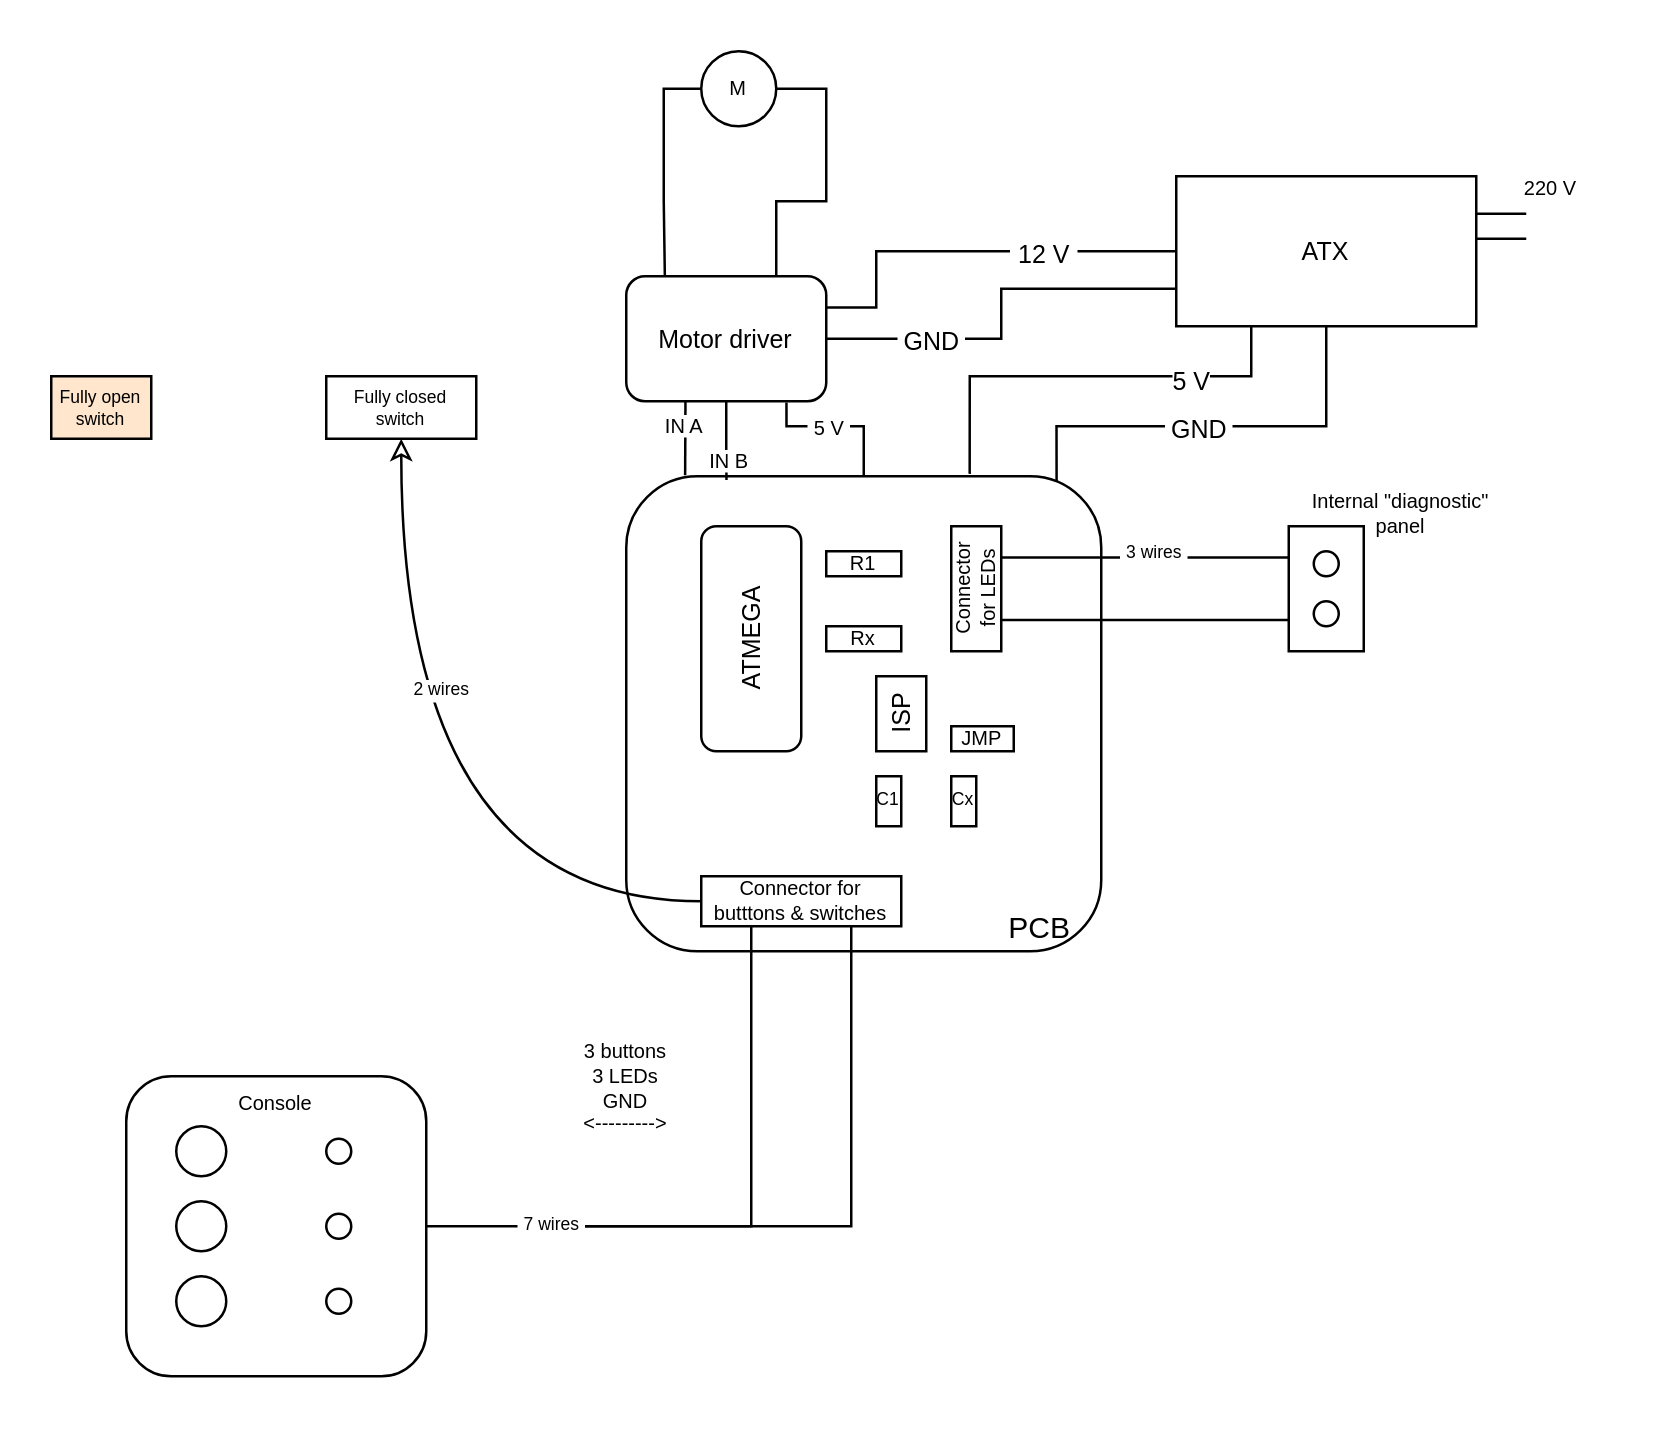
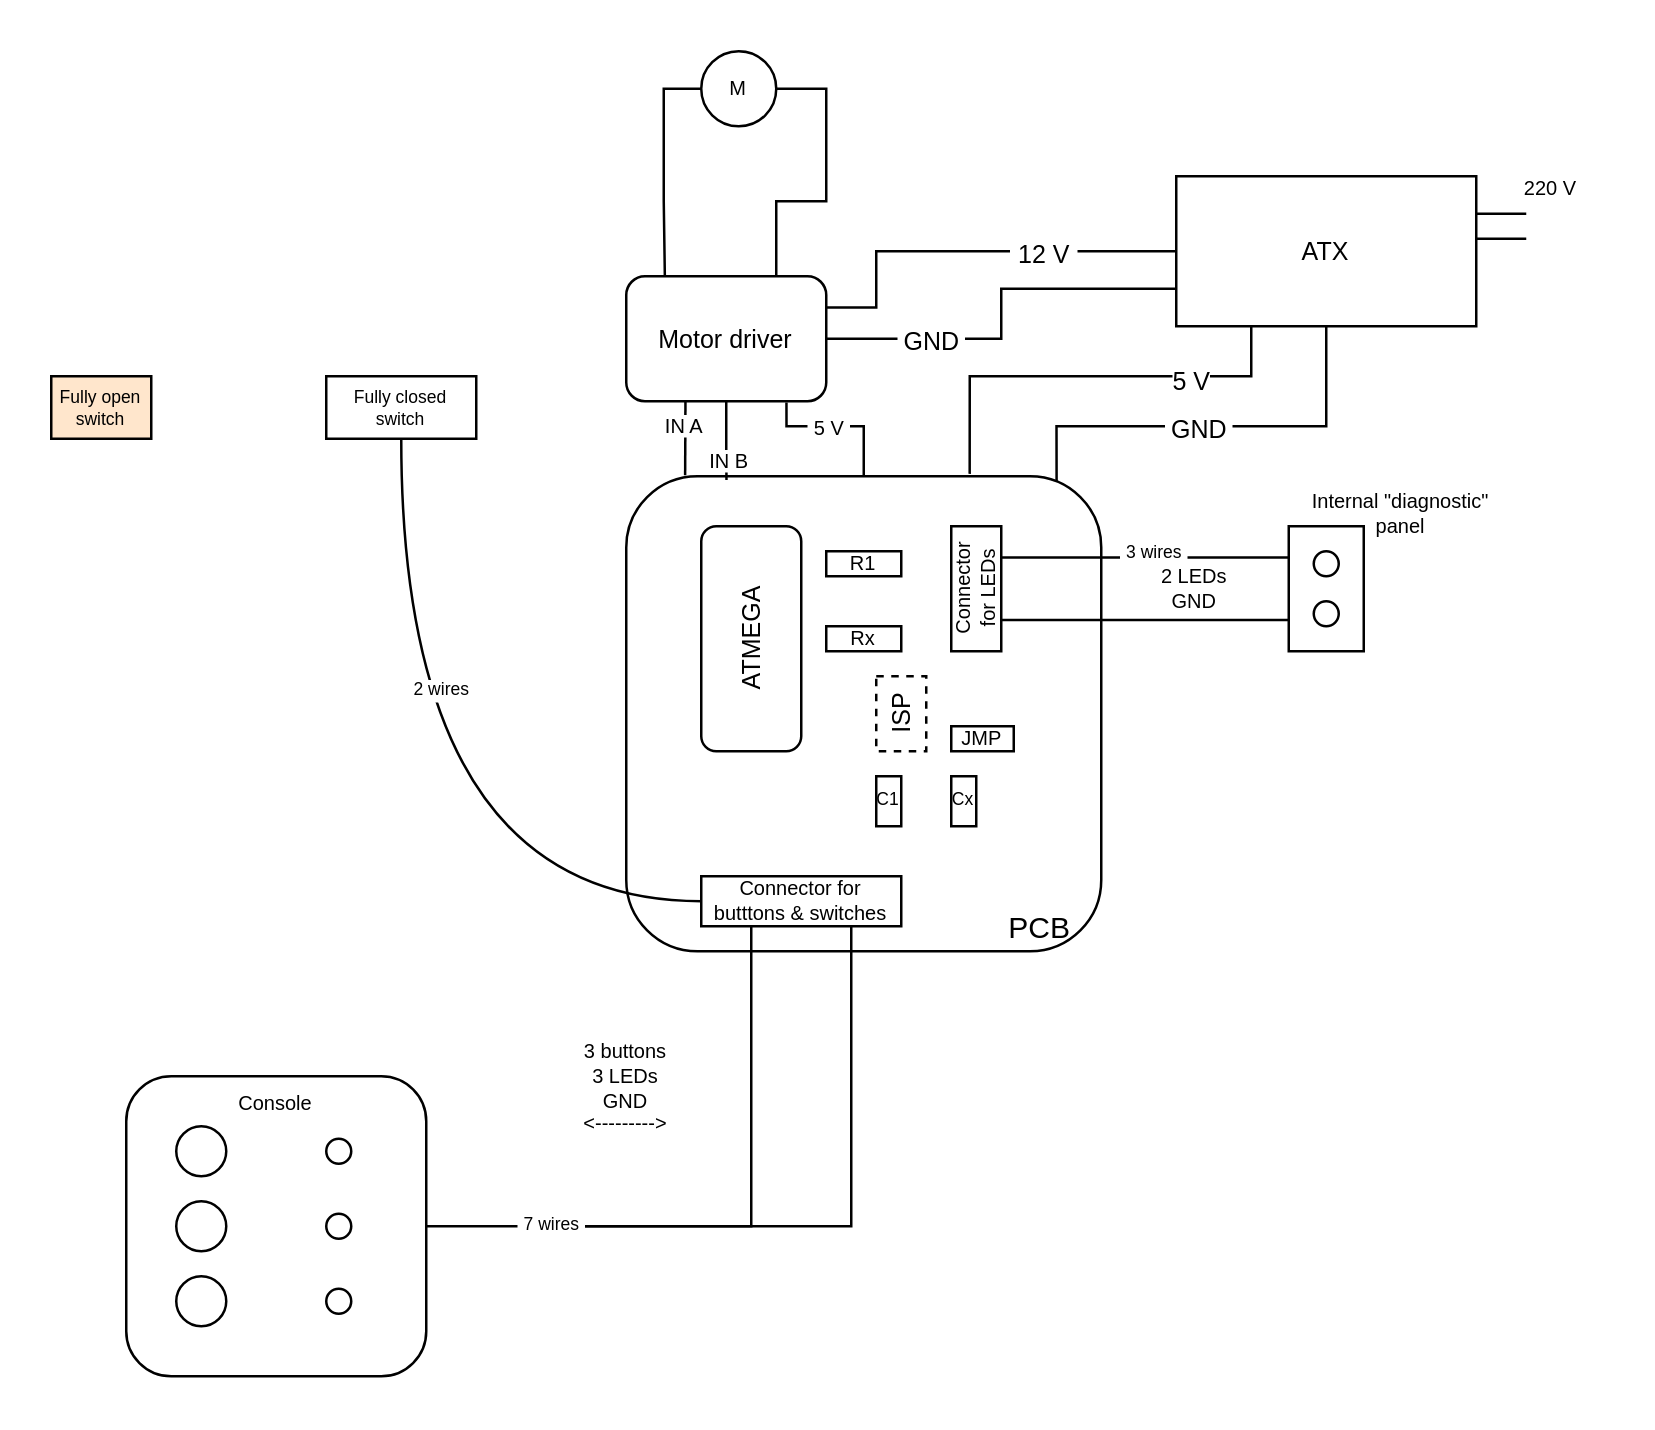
edge "Connector for butttons & switches" -> "Fully closed switch": arrowhead classic -> none
node "2 LEDs GND": added
node "ISP": style solid -> dashed
